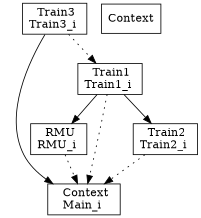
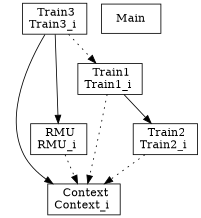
node "Context": label "Context" -> "Main"
edge "Train1 Train1_i" -> "RMU RMU_i": now "Train3 Train3_i" -> "RMU RMU_i"
node "Context Main_i": label "Context Main_i" -> "Context Context_i"
